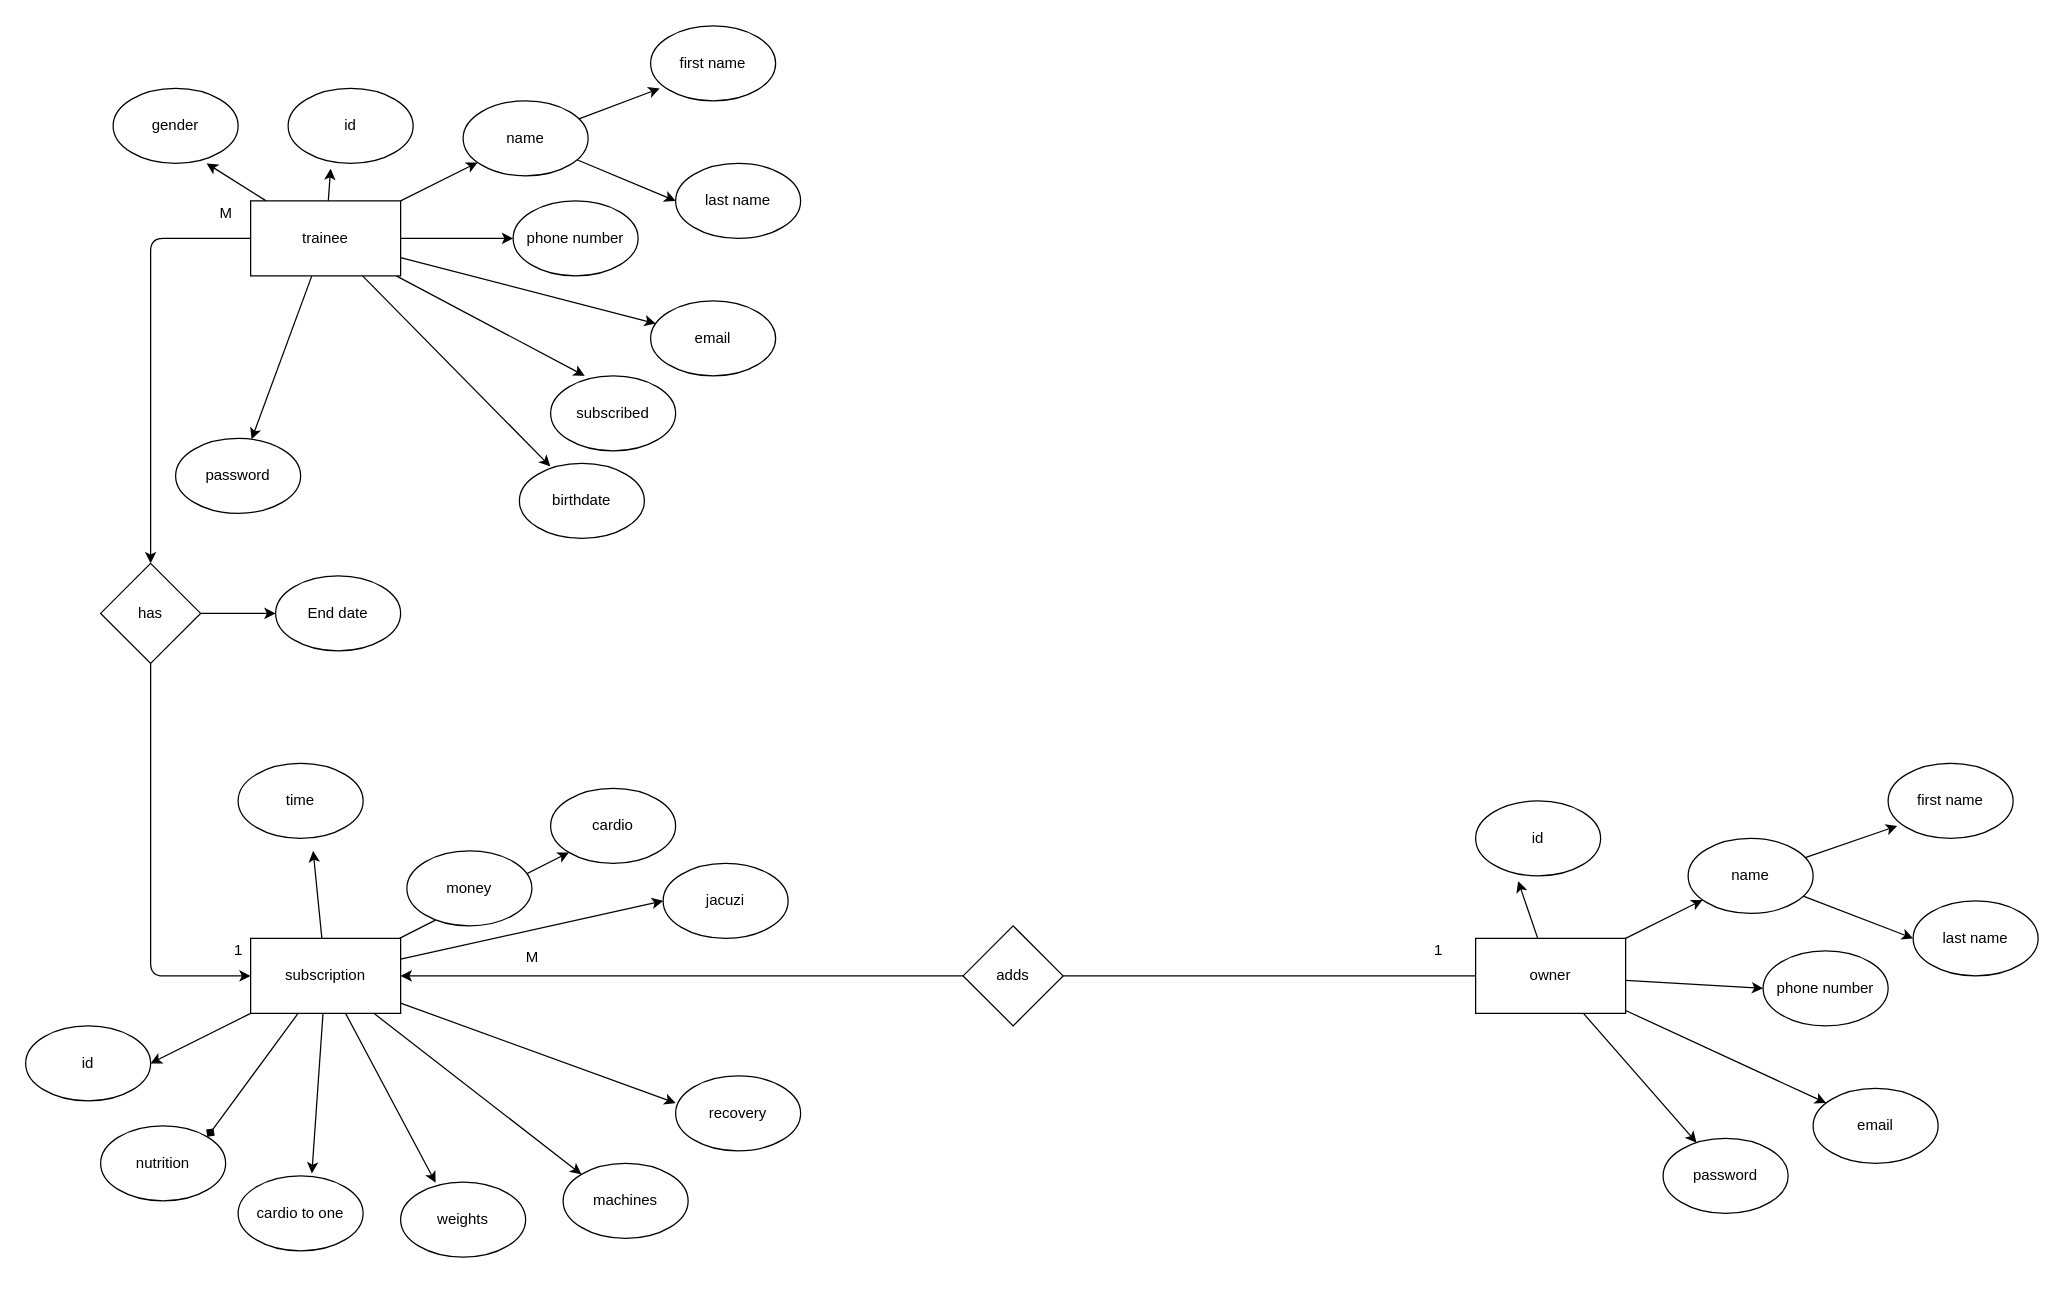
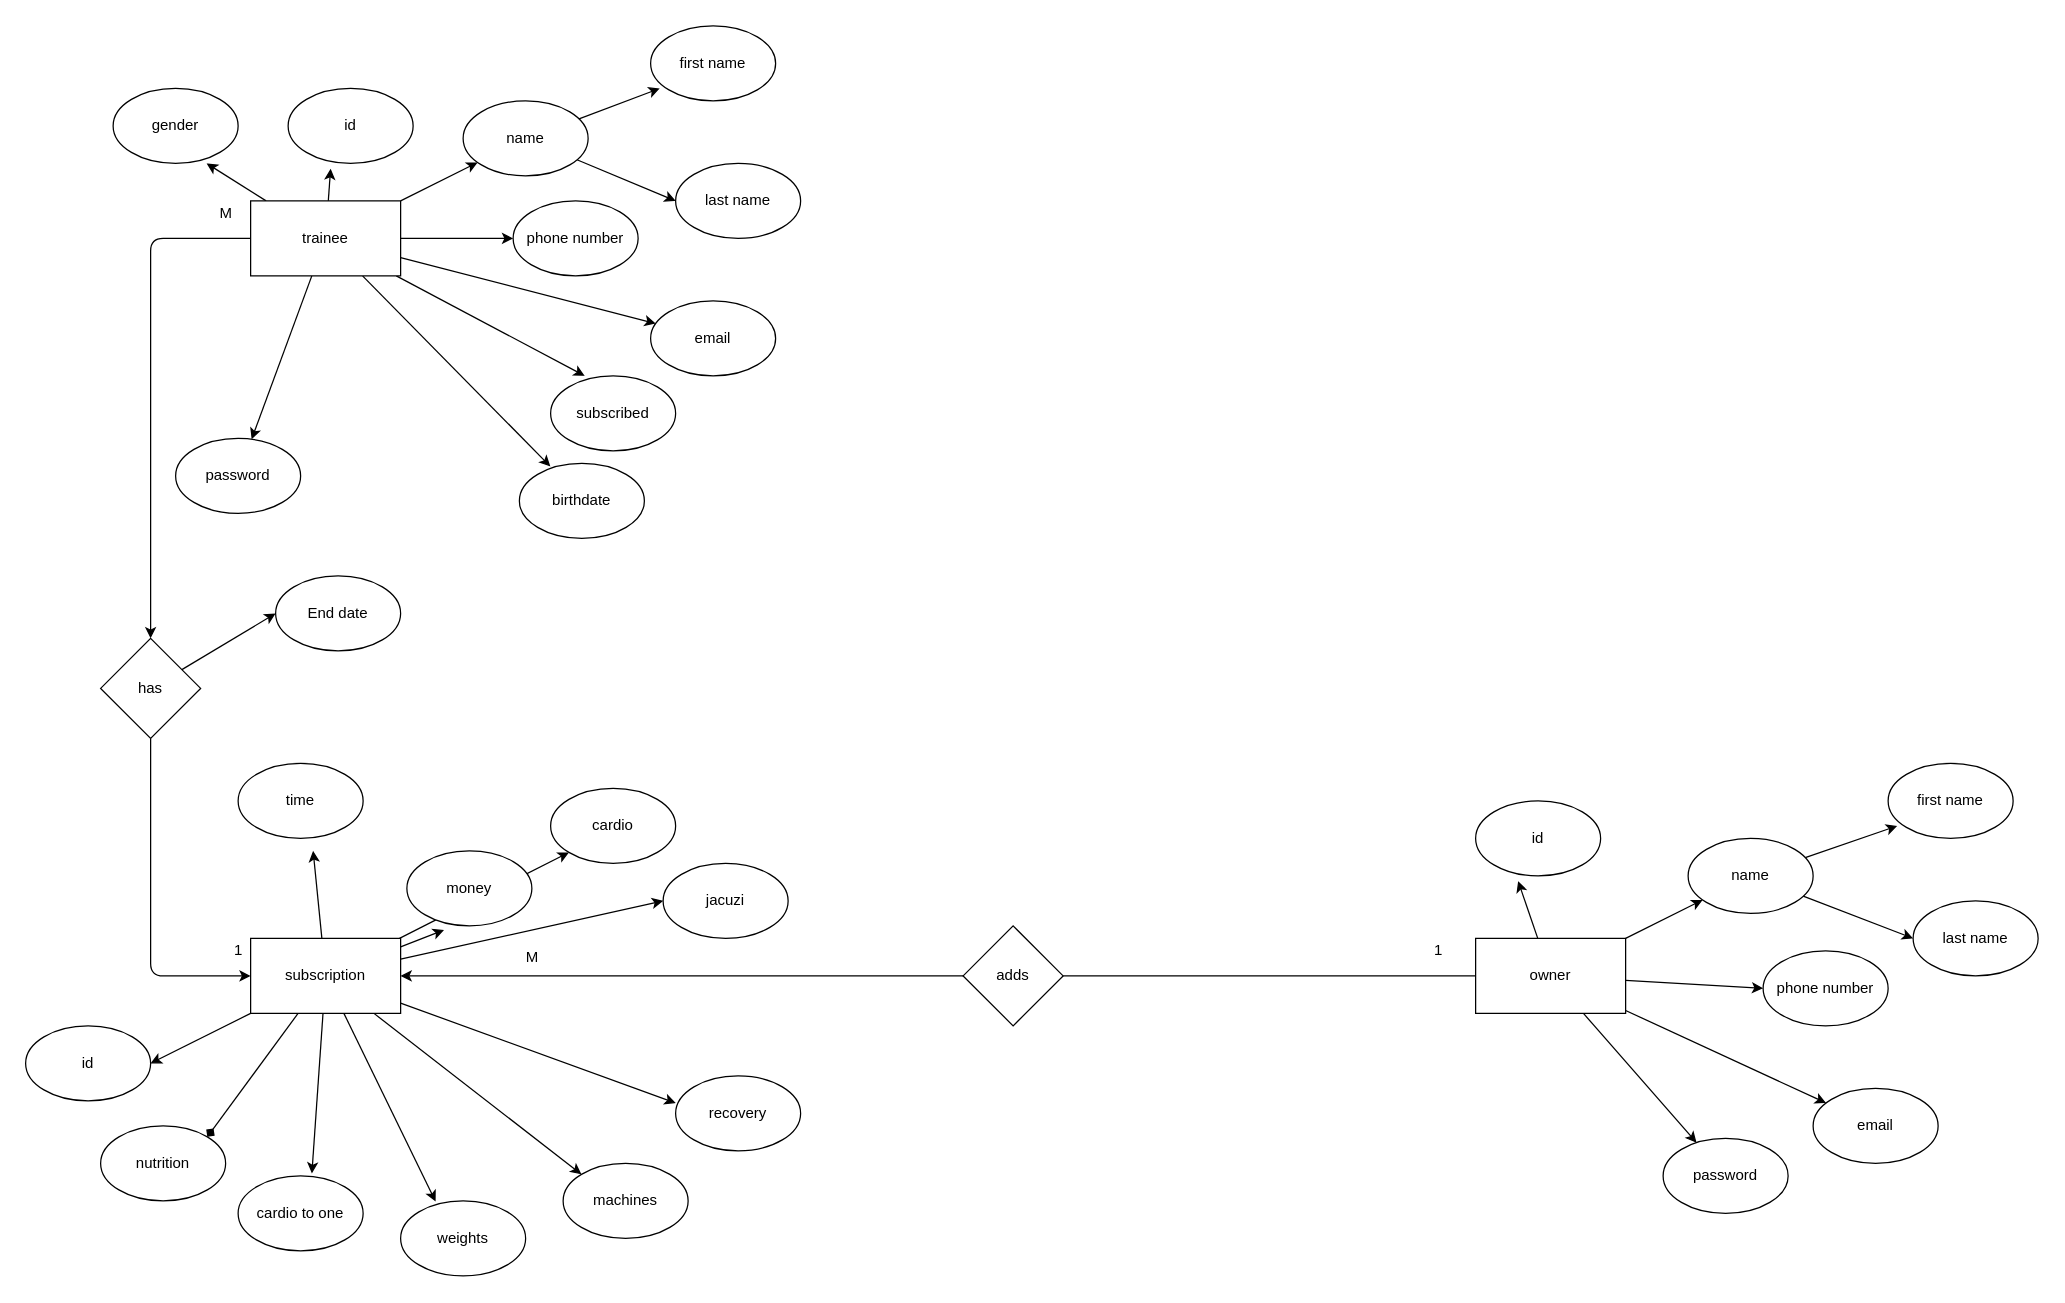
node "has": moved (151, 613) -> (151, 688)
edge "subscription" -> "money": added
node "weights": moved (463, 1219) -> (463, 1238)
